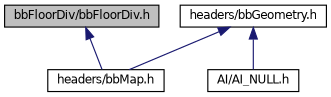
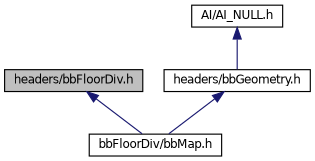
node "bbFloorDiv/bbFloorDiv.h": label "bbFloorDiv/bbFloorDiv.h" -> "headers/bbFloorDiv.h"
edge "AI/AI_NULL.h" -> "headers/bbGeometry.h": reversed
node "headers/bbMap.h": label "headers/bbMap.h" -> "bbFloorDiv/bbMap.h"
